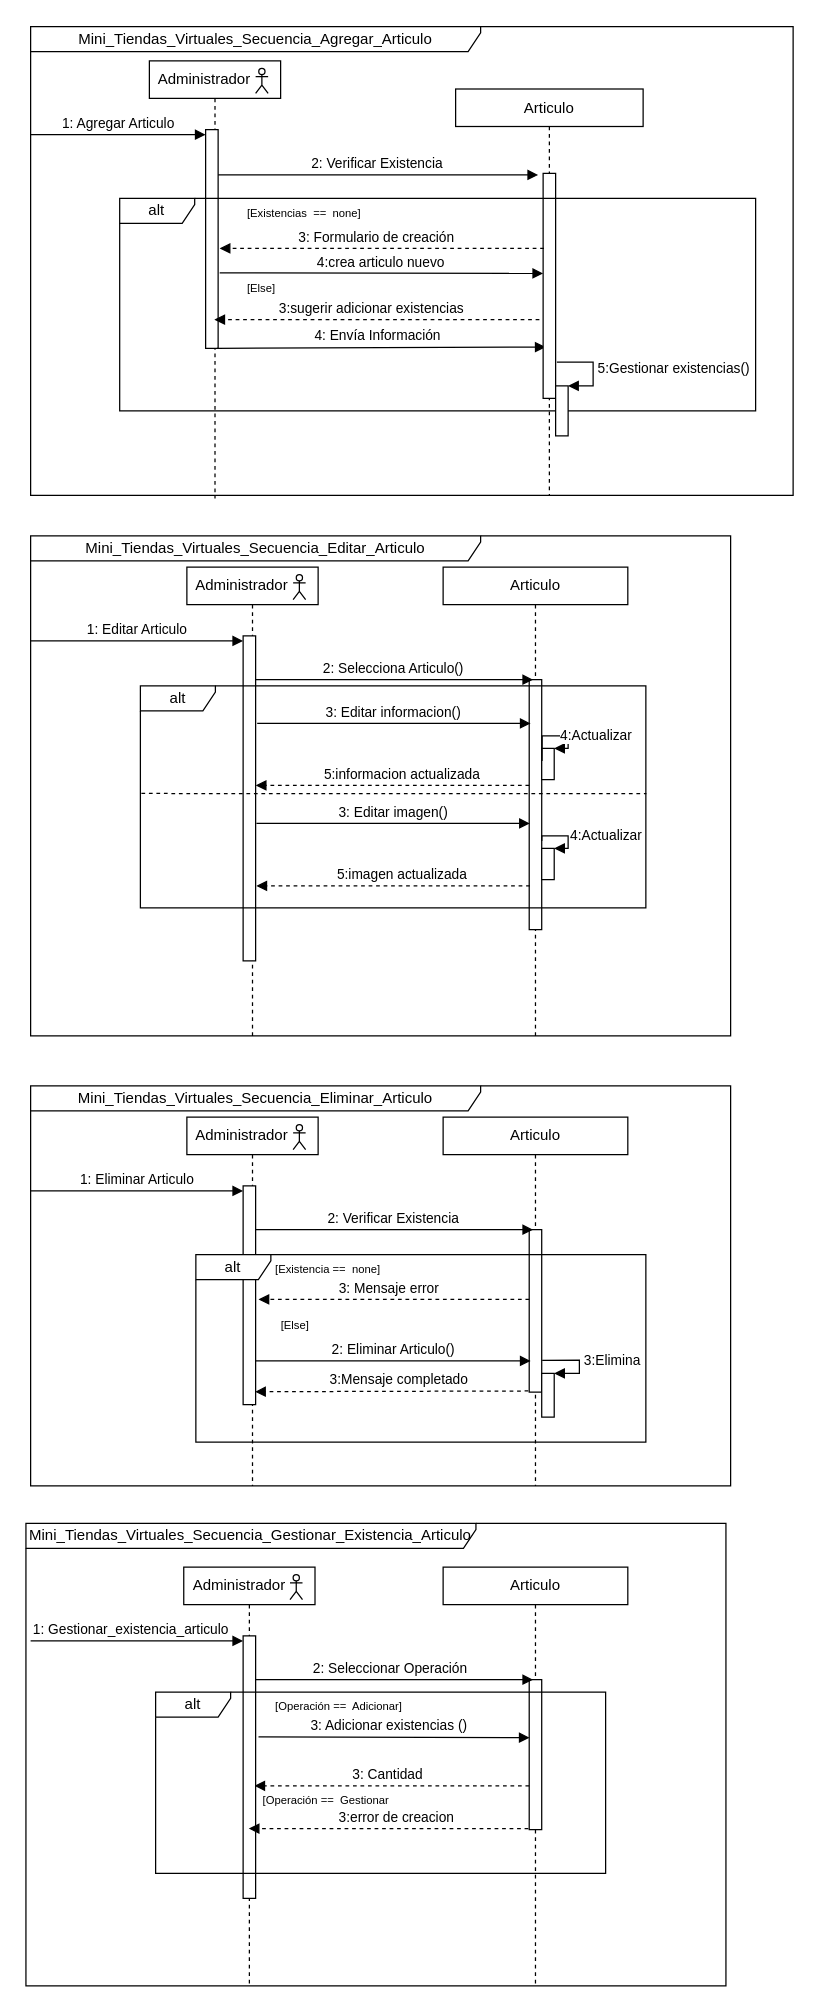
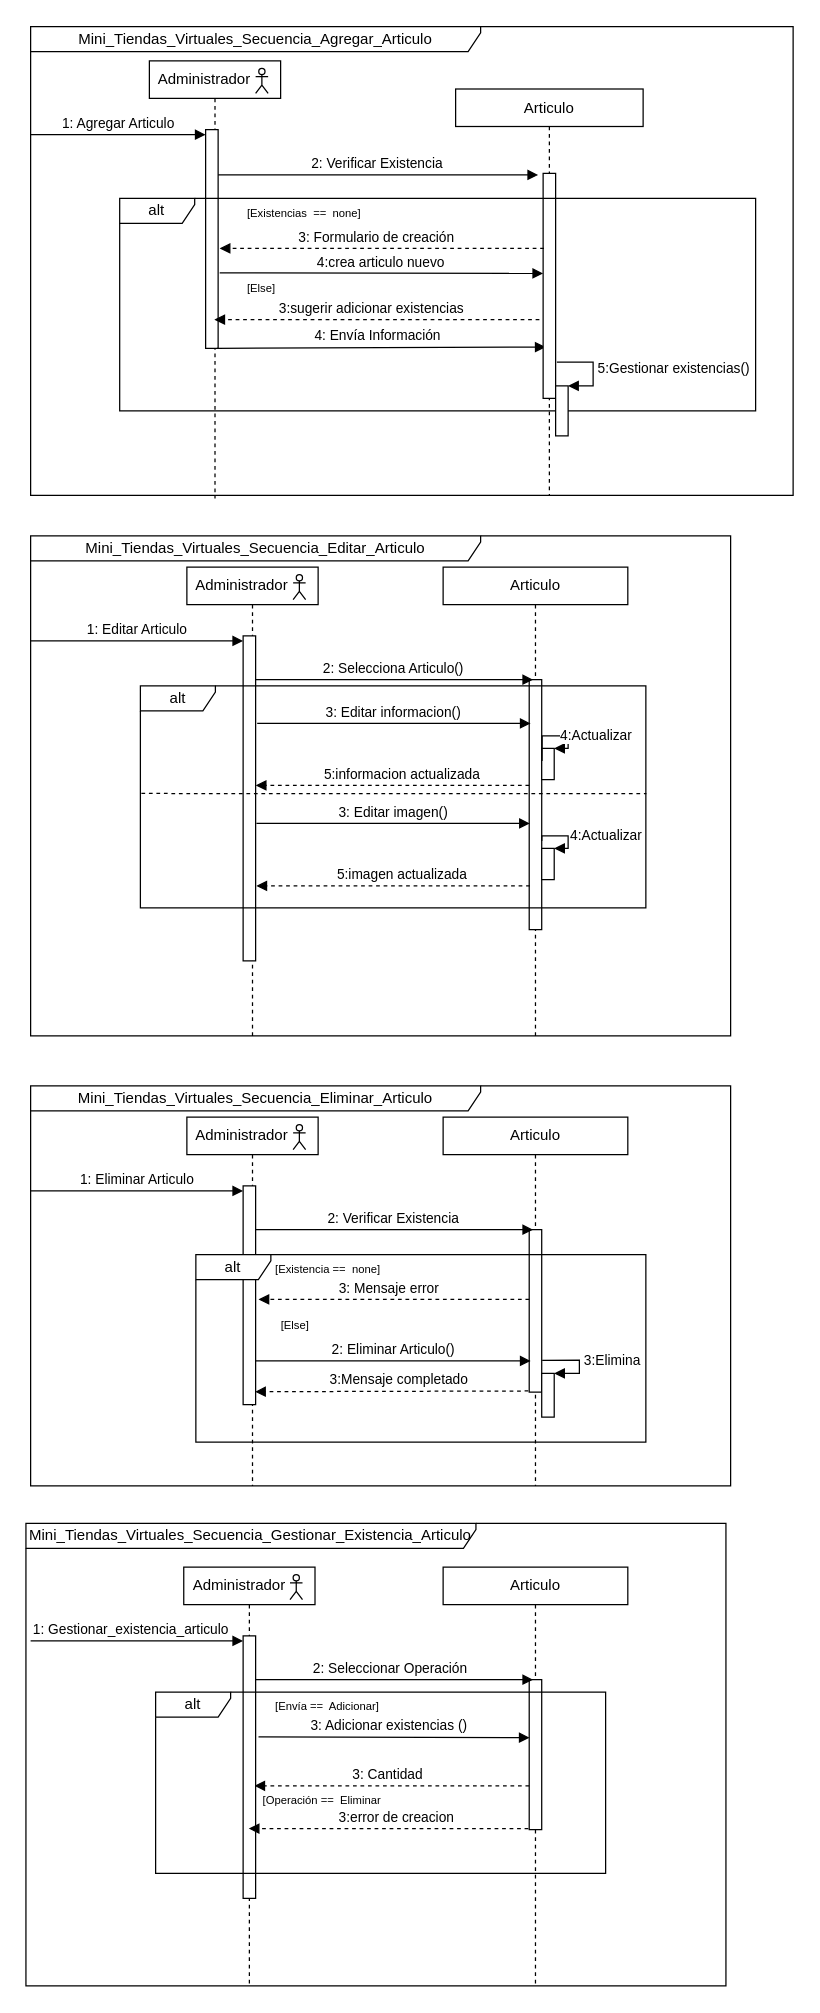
node "[Operación == Adicionar]": label "[Operación == Adicionar]" -> "[Envía == Adicionar]"
node "[Operación == Gestionar": label "[Operación == Gestionar" -> "[Operación == Eliminar"
